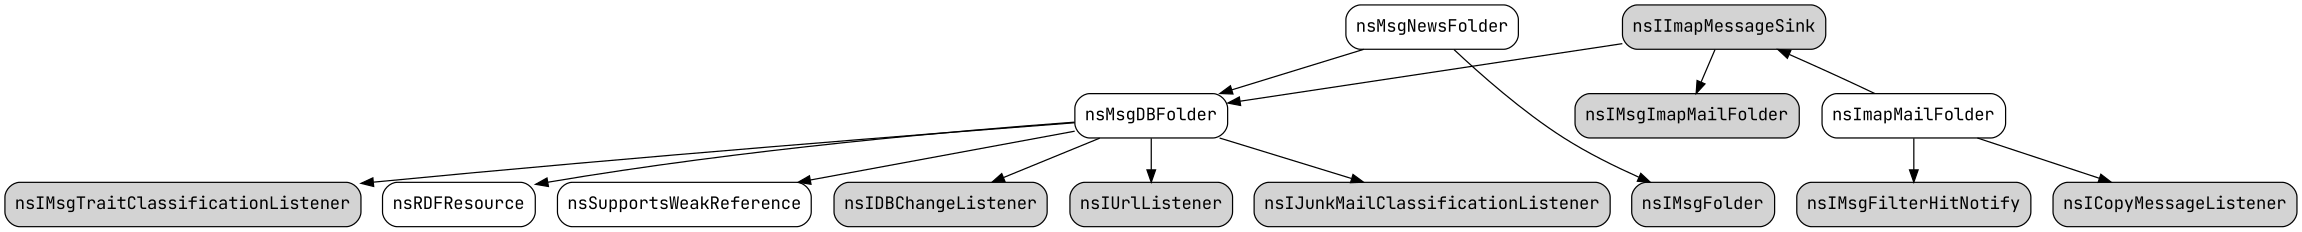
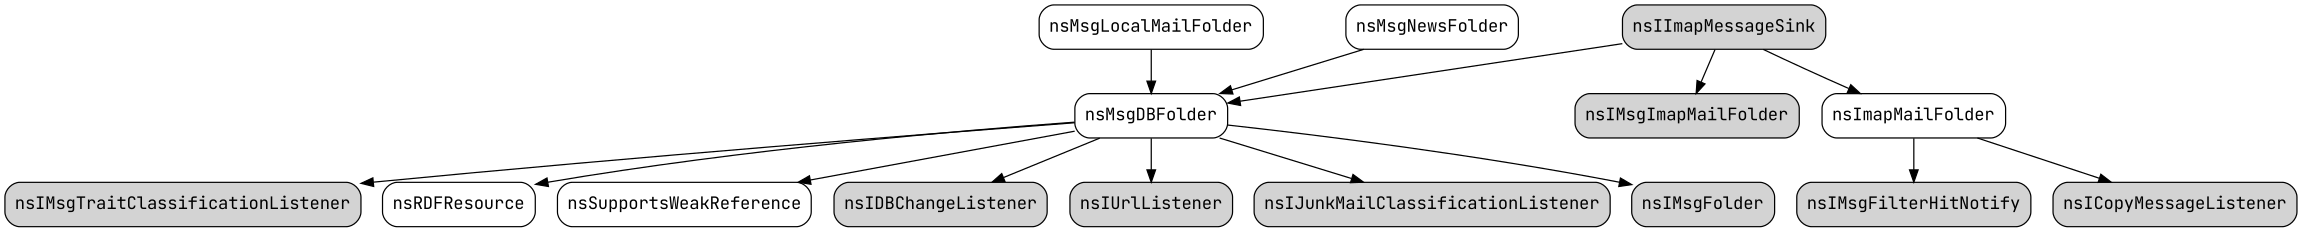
node "nsMsgLocalMailFolder": added
edge "nsImapMailFolder" -> "nsIImapMessageSink": reversed
edge "nsMsgNewsFolder" -> "nsIMsgFolder": now "nsMsgDBFolder" -> "nsIMsgFolder"
